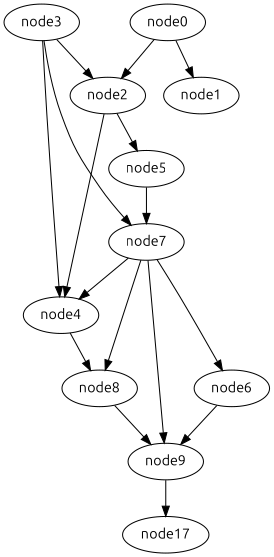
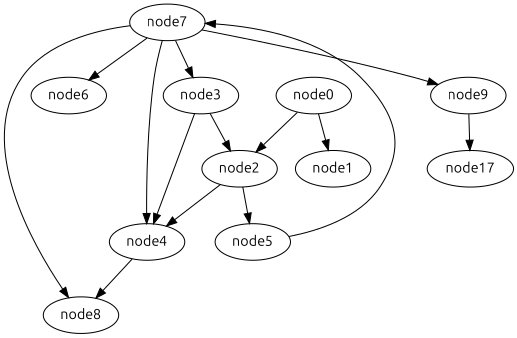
edge "node3" -> "node7": reversed
edge "node8" -> "node9": removed
edge "node6" -> "node9": removed
